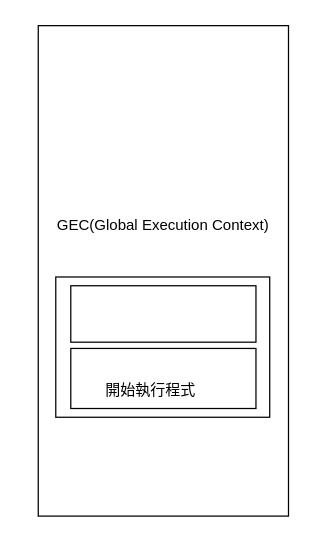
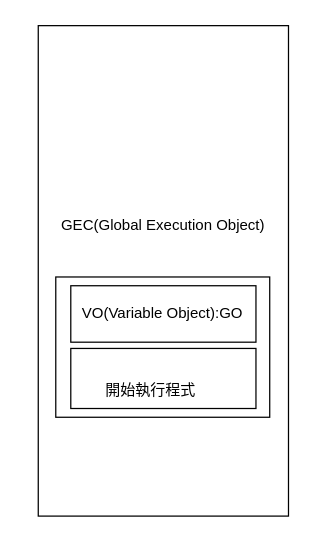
node "GEC(Global Execution Context)": label "GEC(Global Execution Context)" -> "GEC(Global Execution Object)"
node "VO(Variable Object):GO": added
